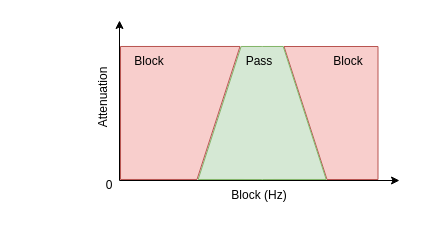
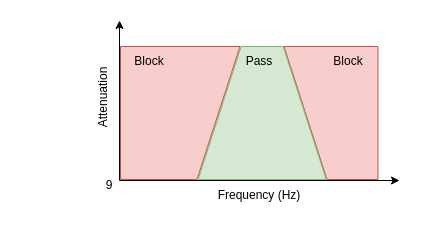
node "0": label "0" -> "9"
node "Block (Hz)": label "Block (Hz)" -> "Frequency (Hz)"
